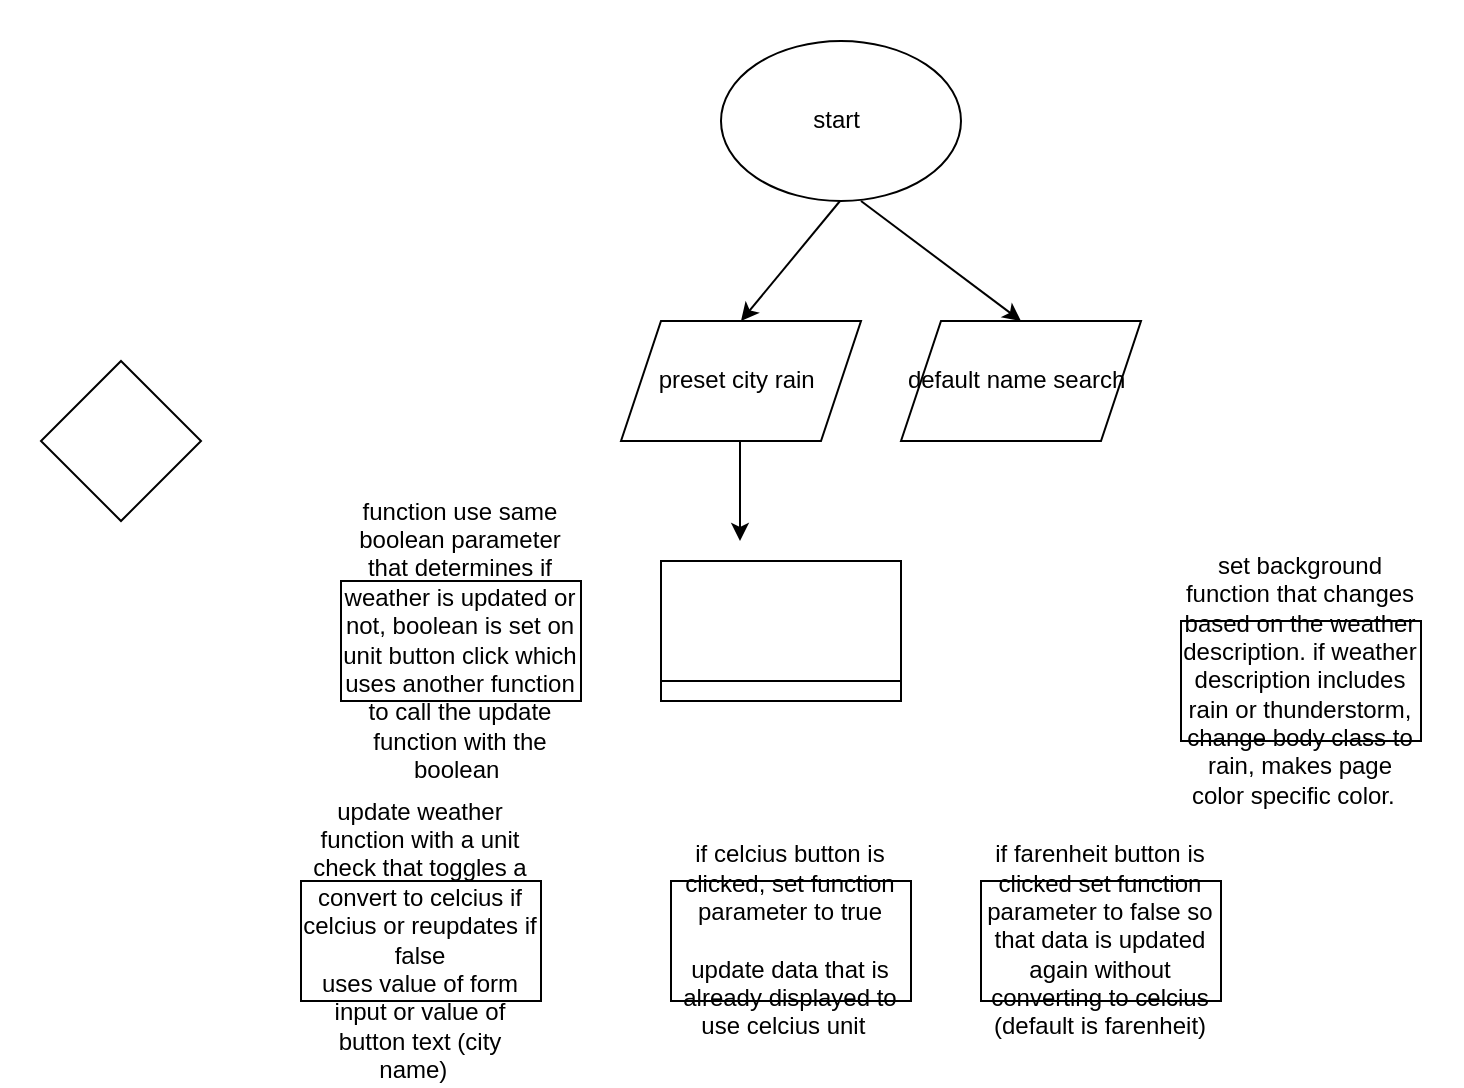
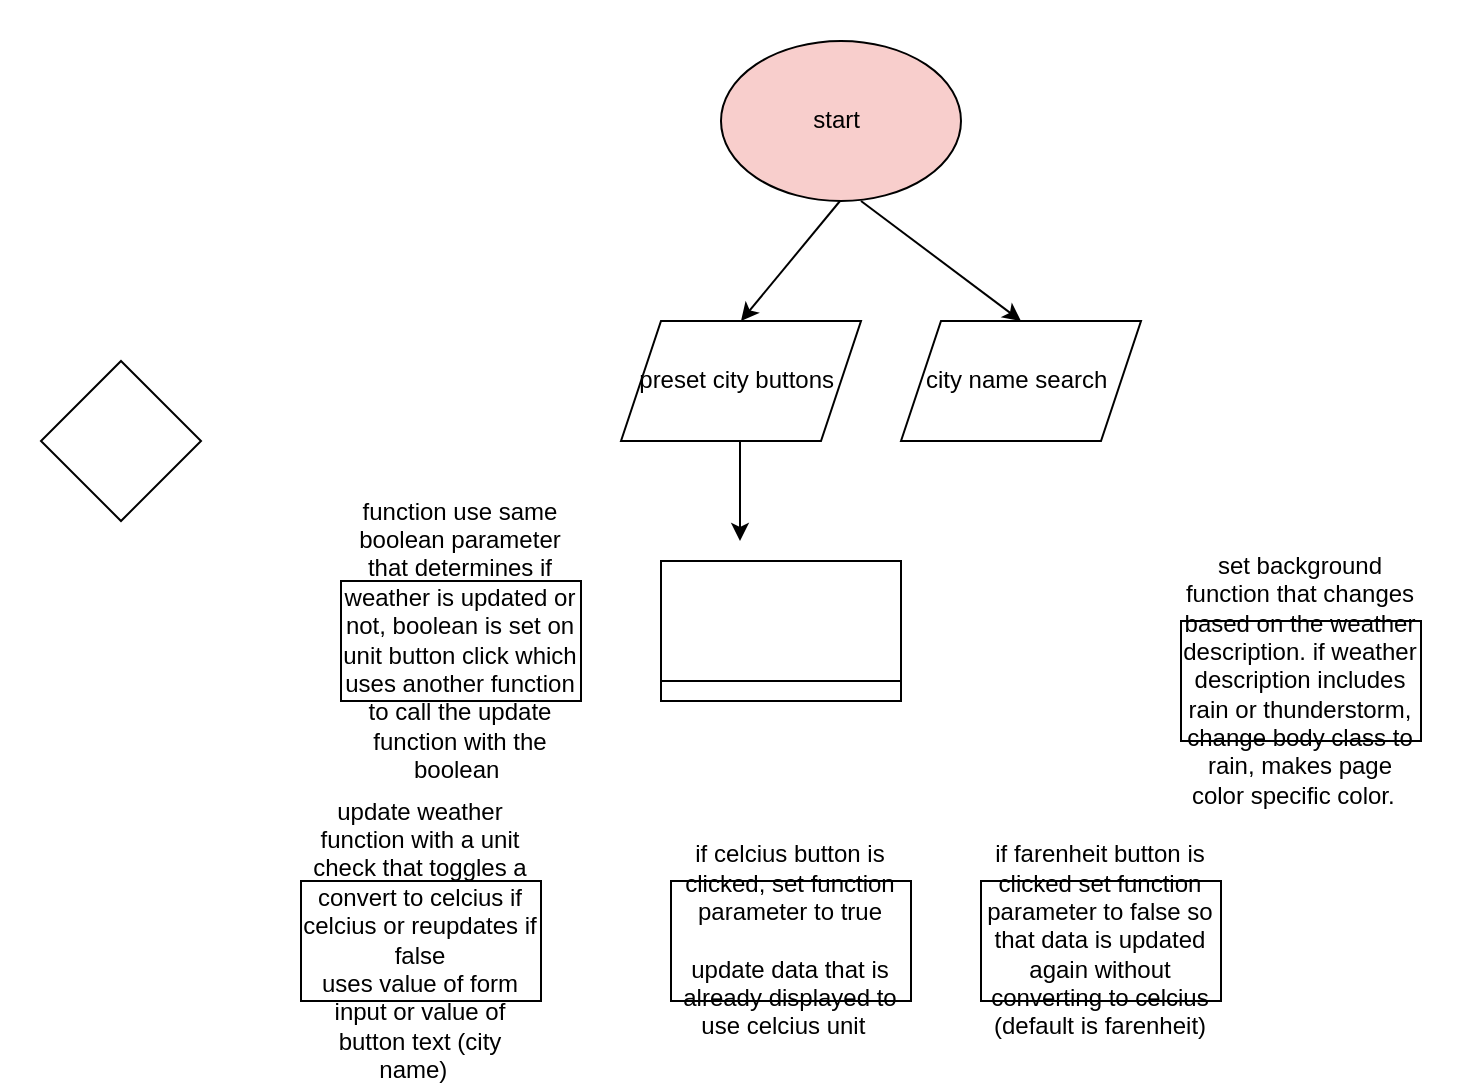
node "start": fillcolor #ffffff -> #f8cecc
node "preset city rain": label "preset city rain" -> "preset city buttons"
node "default name search": label "default name search" -> "city name search"
